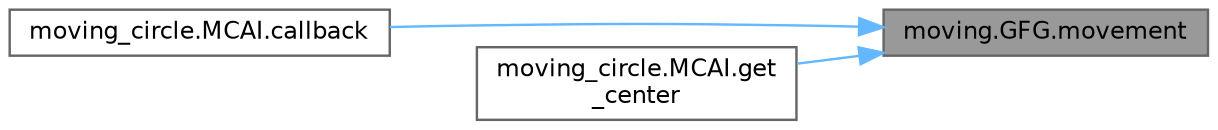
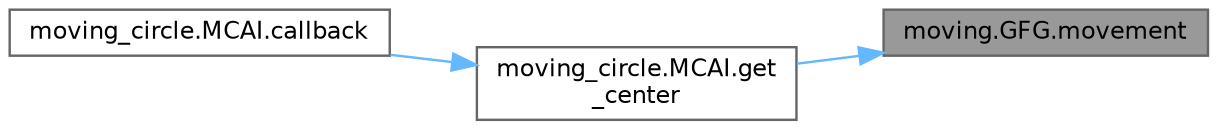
edge "moving_circle.MCAI.callback" -> "moving.GFG.movement": now "moving_circle.MCAI.callback" -> "moving_circle.MCAI.get _center"
